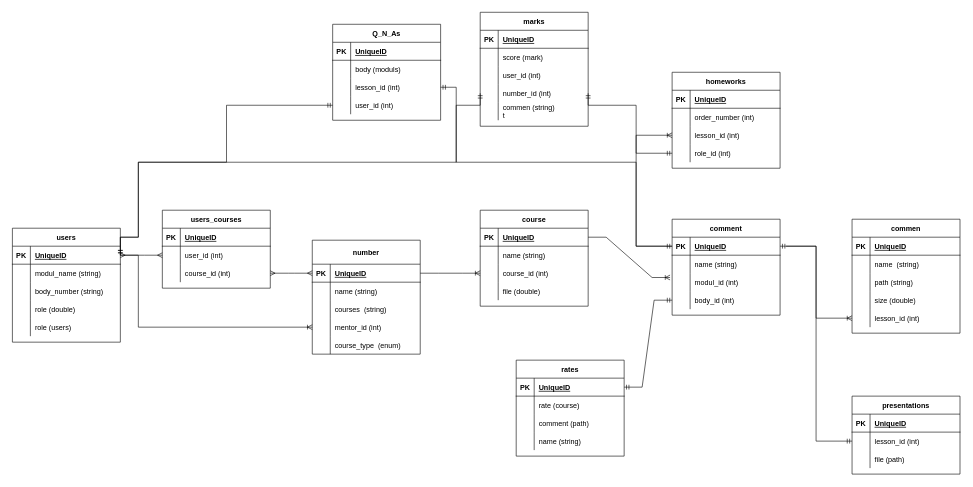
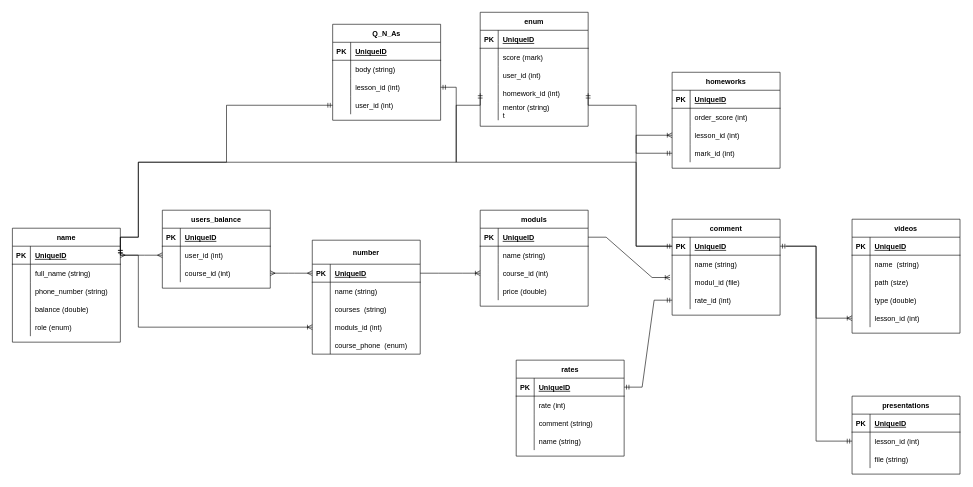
node "marks": label "marks" -> "enum"
node "body (moduls)": label "body (moduls)" -> "body (string)"
node "number_id (int)": label "number_id (int)" -> "homework_id (int)"
node "commen (string) t": label "commen (string) t" -> "mentor (string) t"
node "order_number (int)": label "order_number (int)" -> "order_score (int)"
node "role_id (int)": label "role_id (int)" -> "mark_id (int)"
node "users_courses": label "users_courses" -> "users_balance"
node "course": label "course" -> "moduls"
node "commen": label "commen" -> "videos"
node "users": label "users" -> "name"
node "modul_name (string)": label "modul_name (string)" -> "full_name (string)"
node "modul_id (int)": label "modul_id (int)" -> "modul_id (file)"
node "path (string)": label "path (string)" -> "path (size)"
node "body_number (string)": label "body_number (string)" -> "phone_number (string)"
node "file (double)": label "file (double)" -> "price (double)"
node "body_id (int)": label "body_id (int)" -> "rate_id (int)"
node "size (double)": label "size (double)" -> "type (double)"
node "role (double)": label "role (double)" -> "balance (double)"
node "role (users)": label "role (users)" -> "role (enum)"
node "mentor_id (int)": label "mentor_id (int)" -> "moduls_id (int)"
node "course_type (enum)": label "course_type (enum)" -> "course_phone (enum)"
node "rate (course)": label "rate (course)" -> "rate (int)"
node "comment (path)": label "comment (path)" -> "comment (string)"
node "file (path)": label "file (path)" -> "file (string)"
